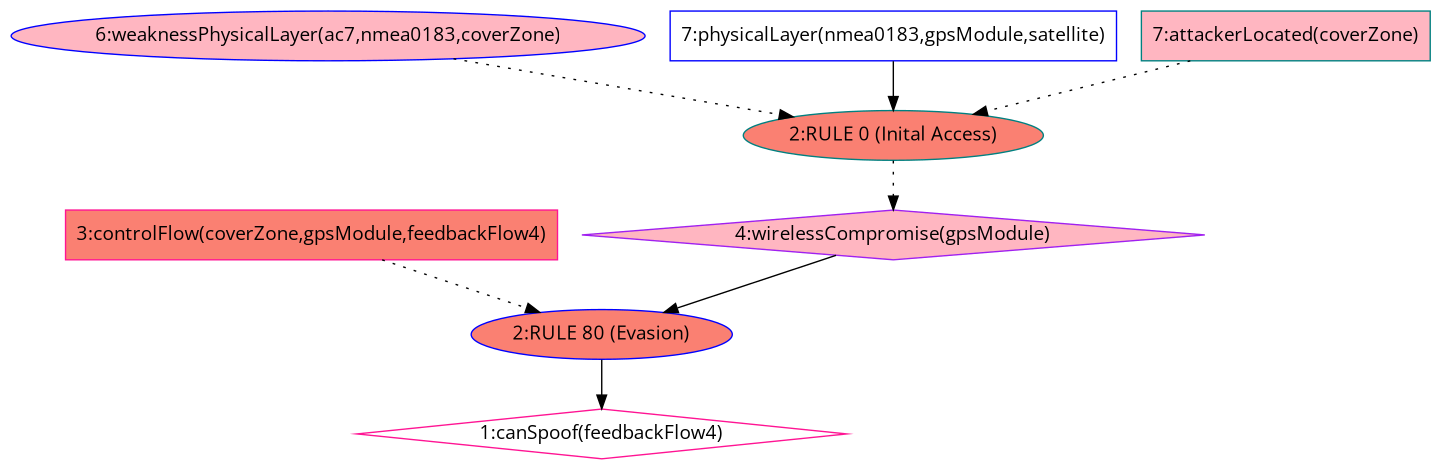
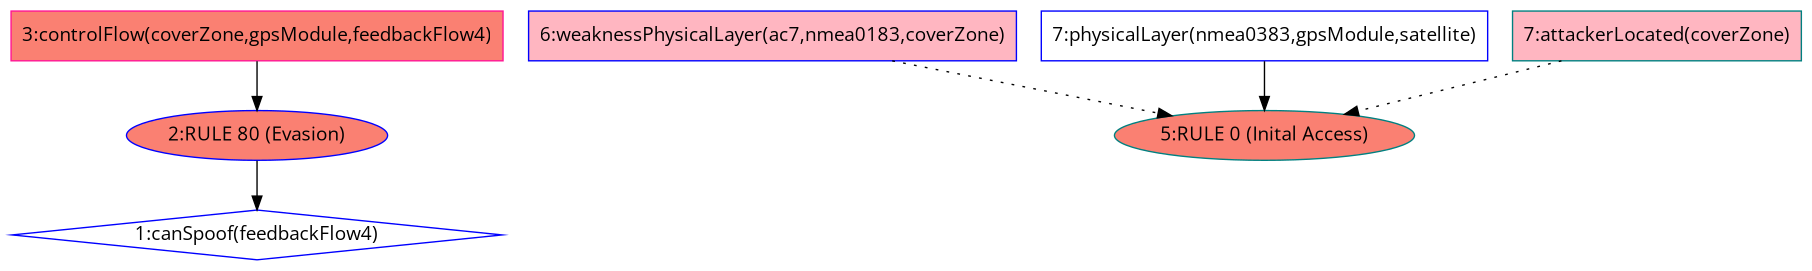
node "6:weaknessPhysicalLayer(ac7,nmea0183,coverZone)": shape ellipse -> box
node "7:physicalLayer(nmea0183,gpsModule,satellite)": label "7:physicalLayer(nmea0183,gpsModule,satellite)" -> "7:physicalLayer(nmea0383,gpsModule,satellite)"
node "2:RULE 0 (Inital Access)": label "2:RULE 0 (Inital Access)" -> "5:RULE 0 (Inital Access)"
node "4:wirelessCompromise(gpsModule)": removed
edge "3:controlFlow(coverZone,gpsModule,feedbackFlow4)" -> "2:RULE 80 (Evasion)": style dotted -> solid
node "1:canSpoof(feedbackFlow4)": color deeppink -> blue
